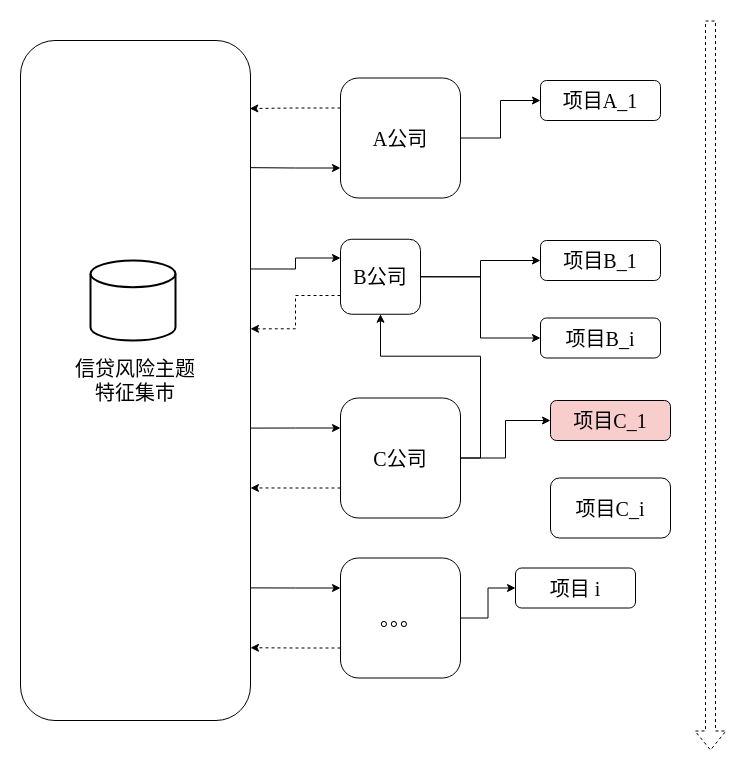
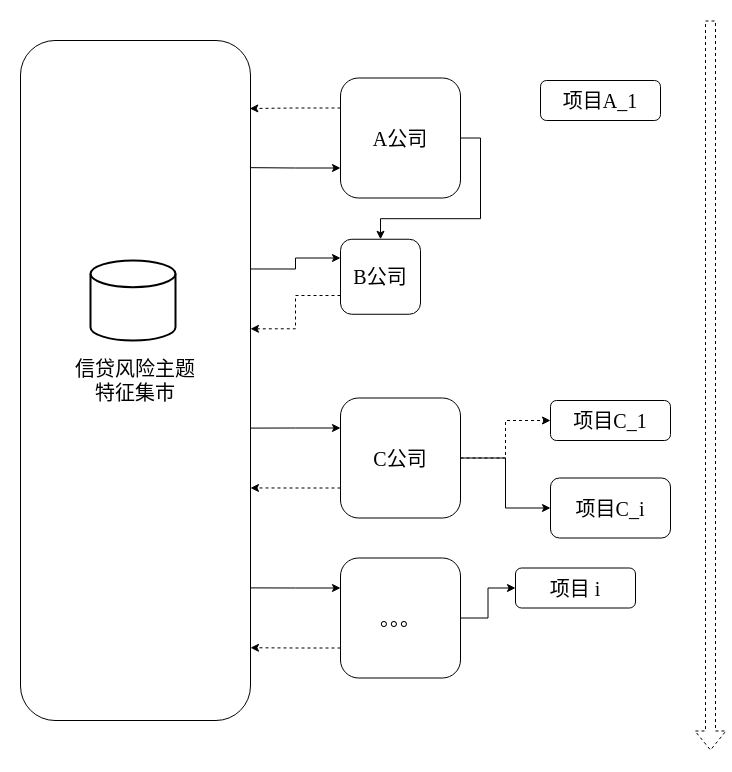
edge "A公司" -> "项目A_1": now "A公司" -> "B公司"
edge "B公司" -> "项目B_1": removed
node "项目B_1": removed
edge "B公司" -> "项目B_i": removed
node "项目B_i": removed
edge "C公司" -> "B公司": now "C公司" -> "项目C_i"
edge "C公司" -> "项目C_1": style solid -> dashed
node "项目C_1": fillcolor #f8cecc -> #ffffff
